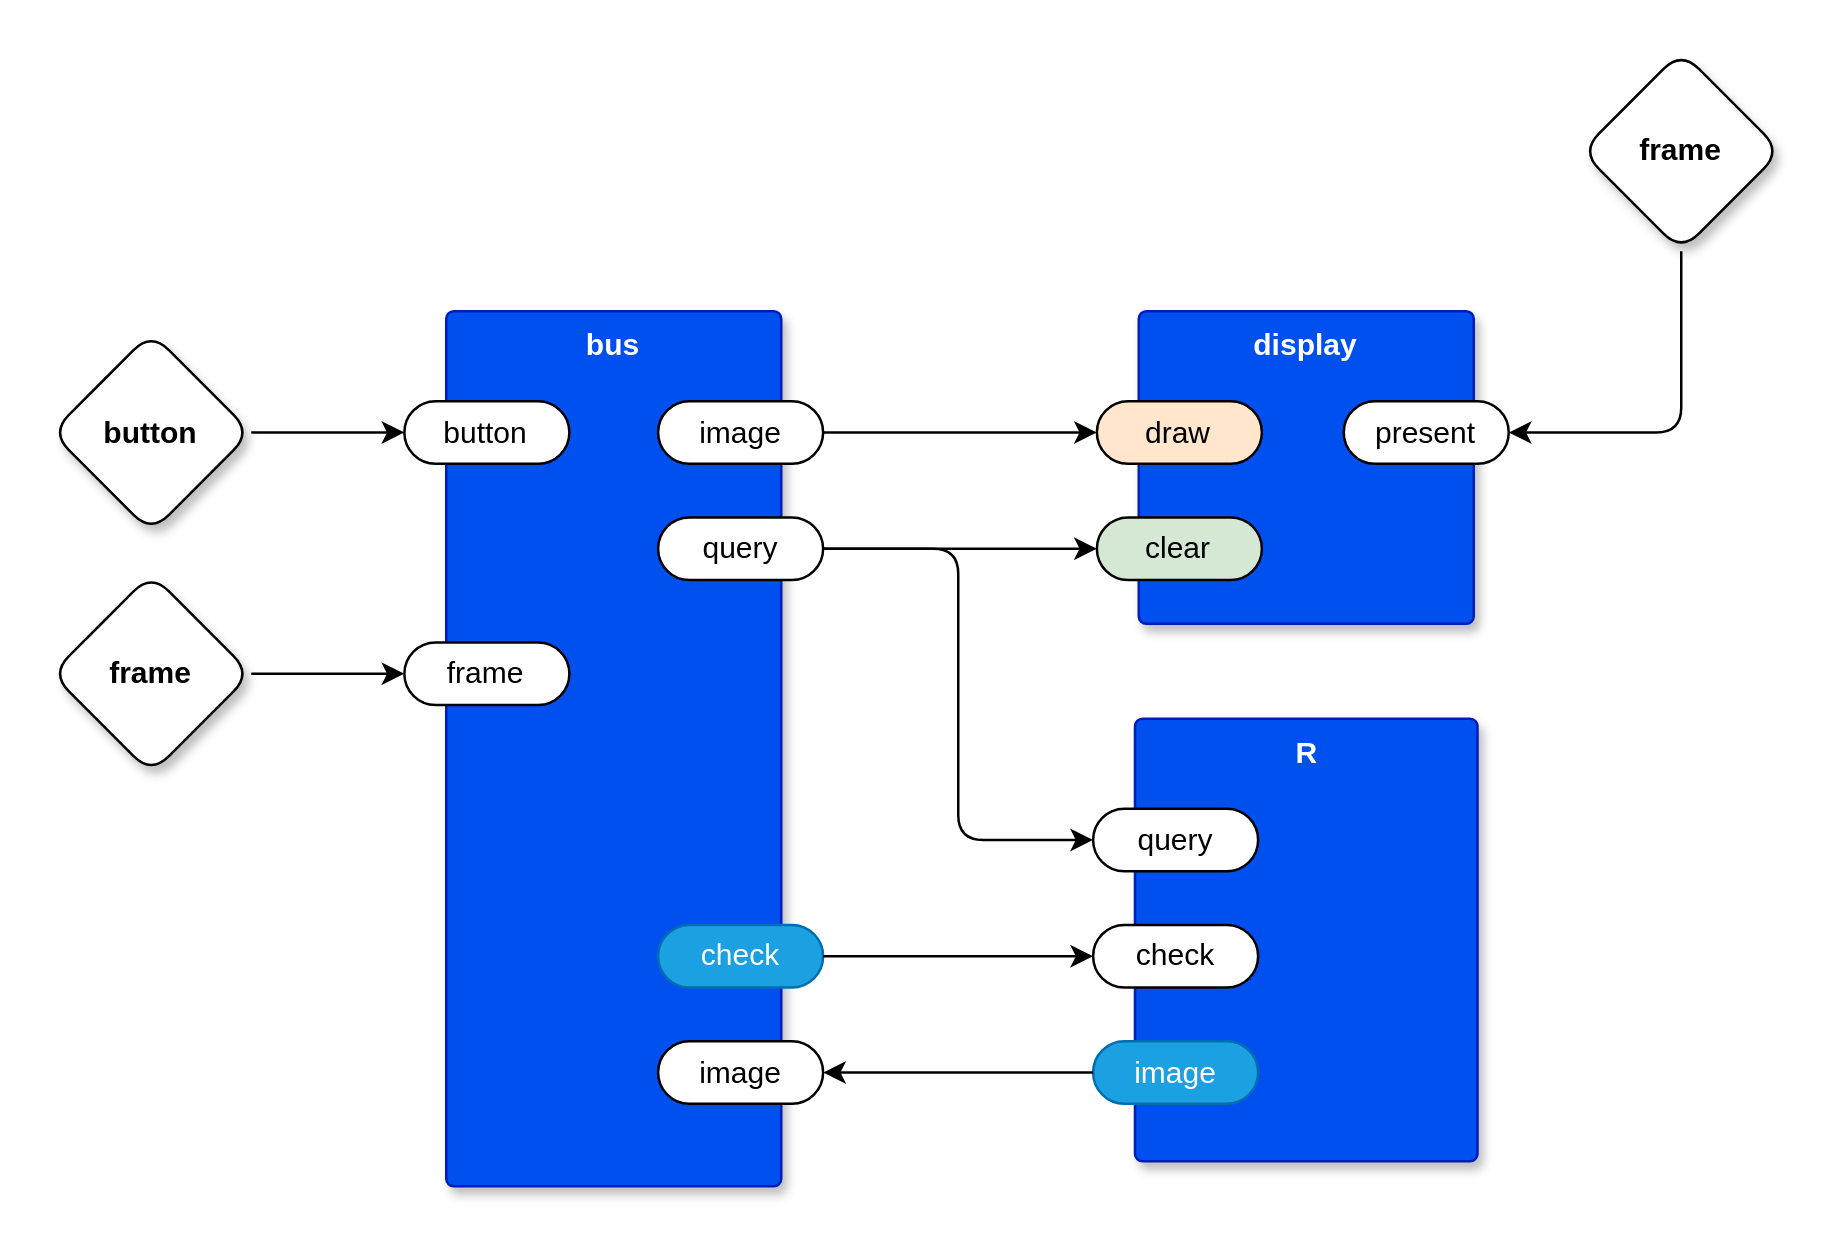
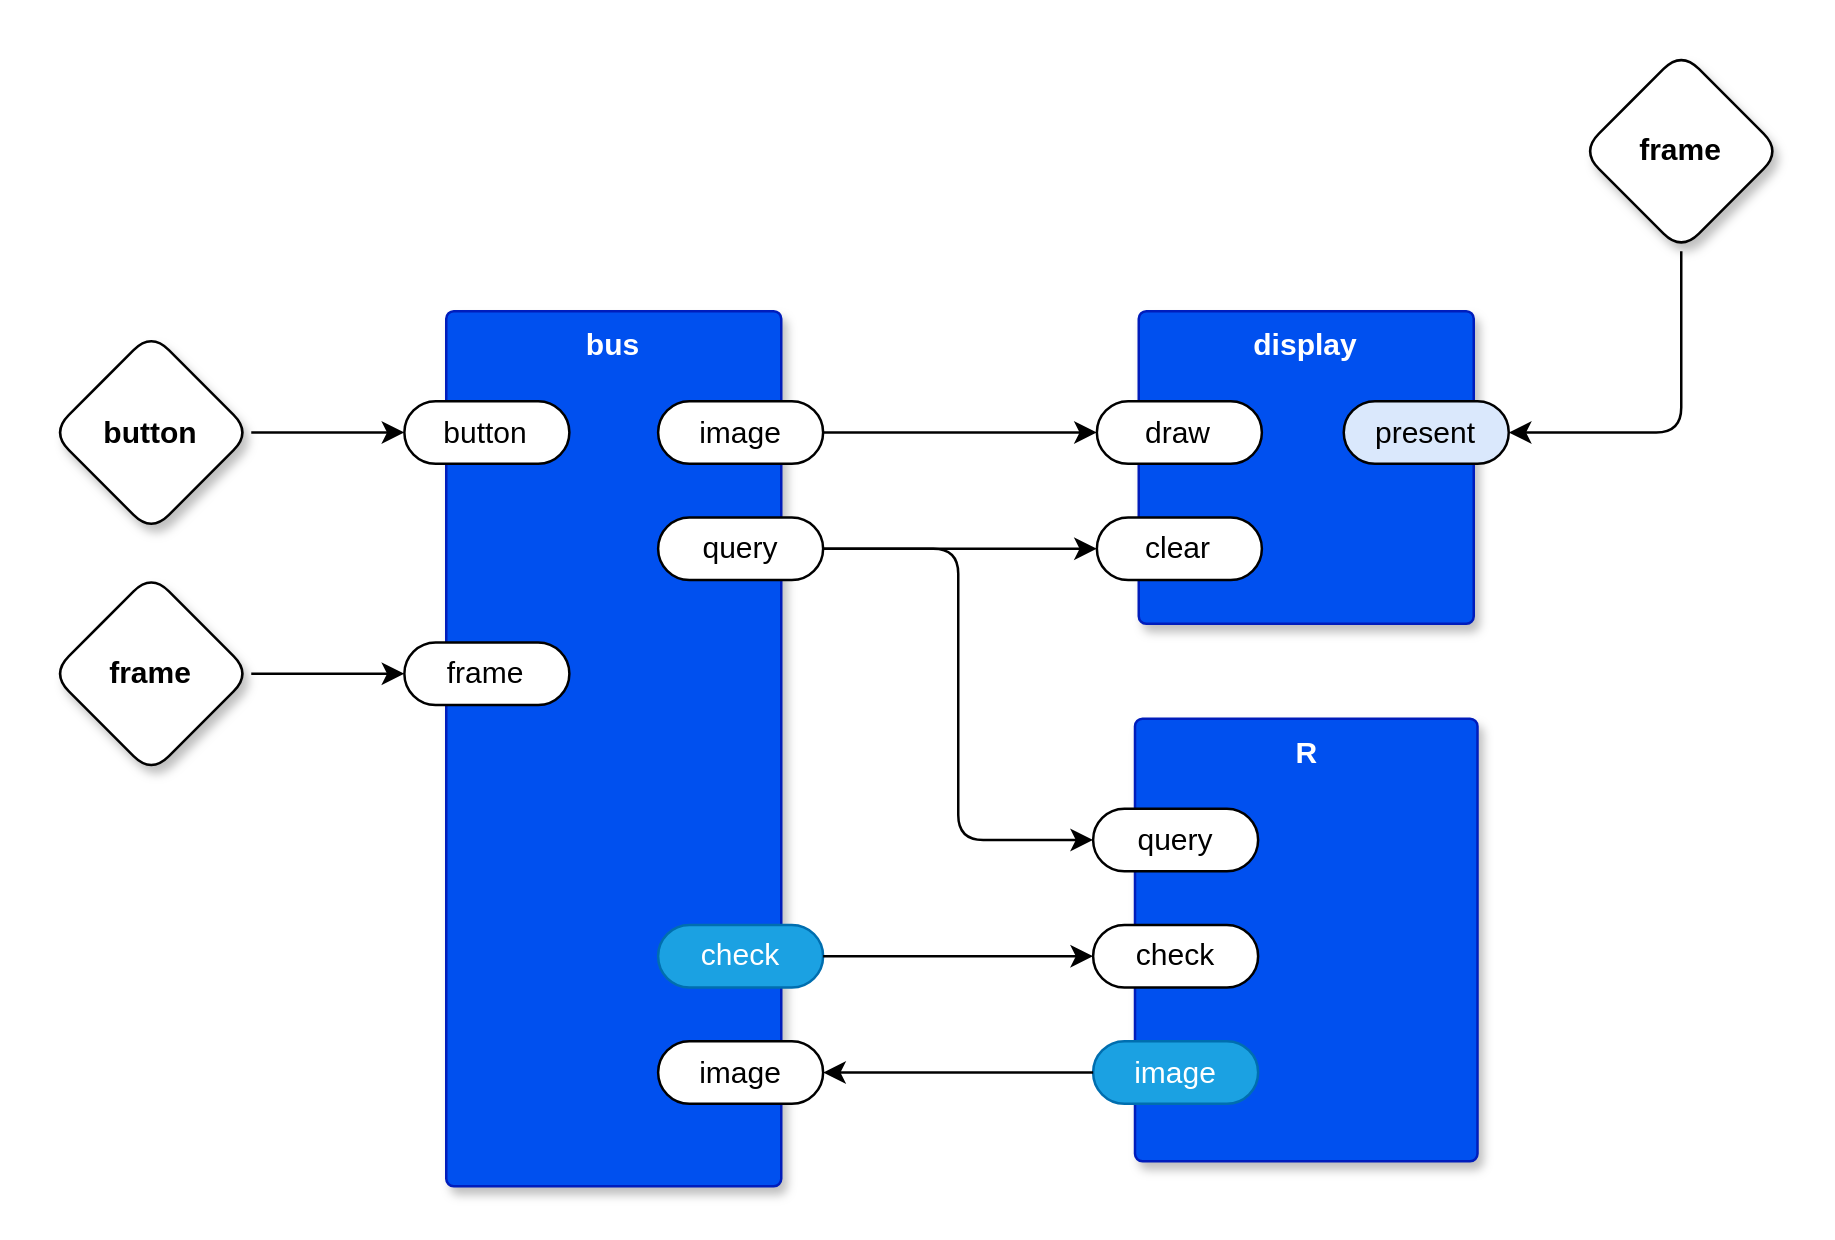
node "draw": fillcolor #ffe6cc -> #ffffff
node "present": fillcolor #ffffff -> #dae8fc
node "clear": fillcolor #d5e8d4 -> #ffffff
